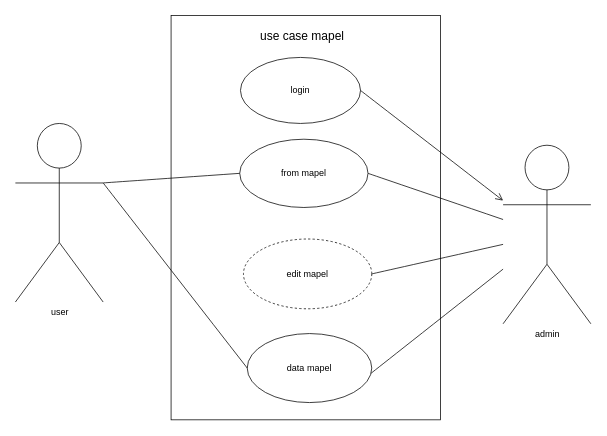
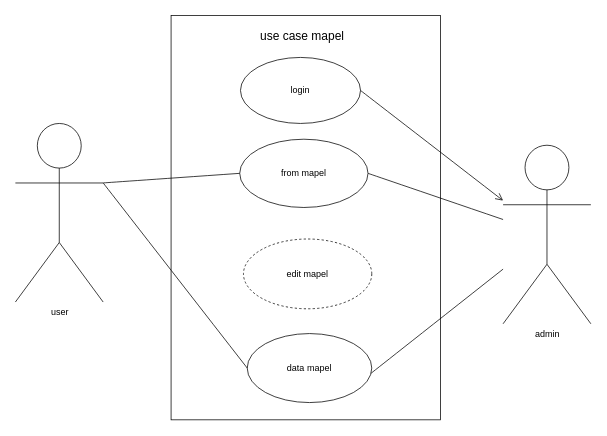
edge "admin" -- "edit mapel": removed
